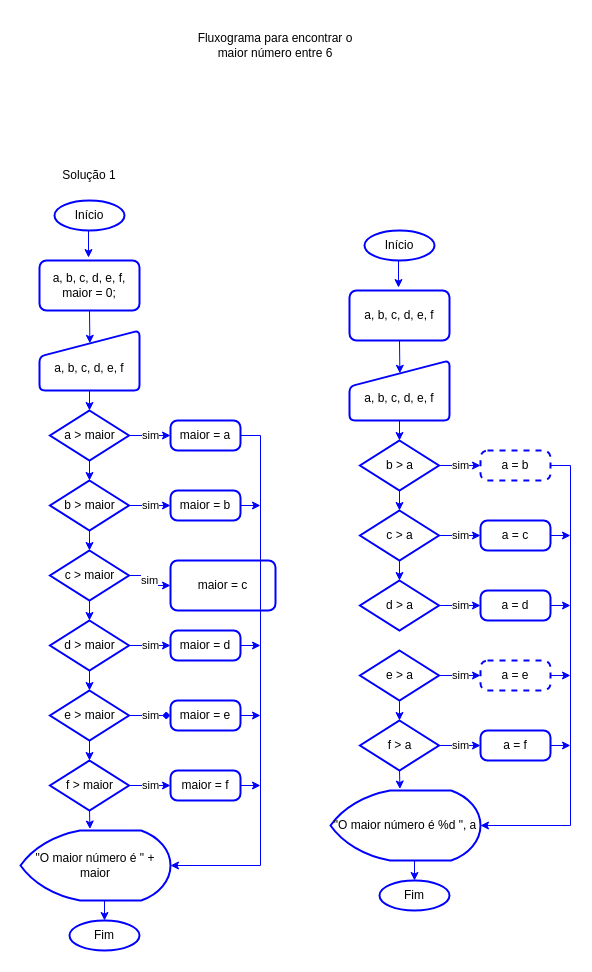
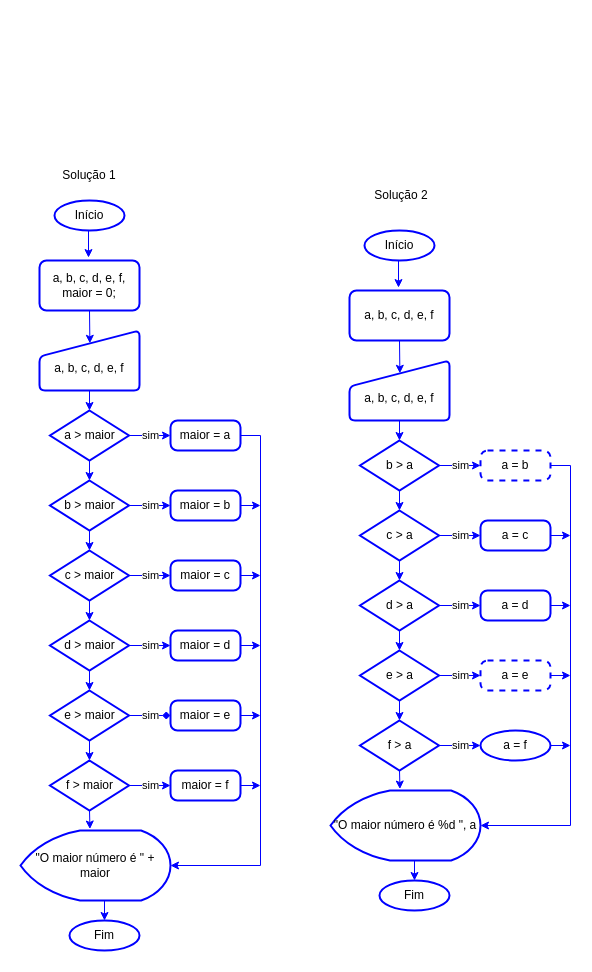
node "Fluxograma para encontrar o maior número entre 6": removed
node "Solução 2": added
node "maior = c": size 105x50 -> 70x30
edge "d > a" -> "e > a": added
node "a = f": shape rounded rectangle -> ellipse
